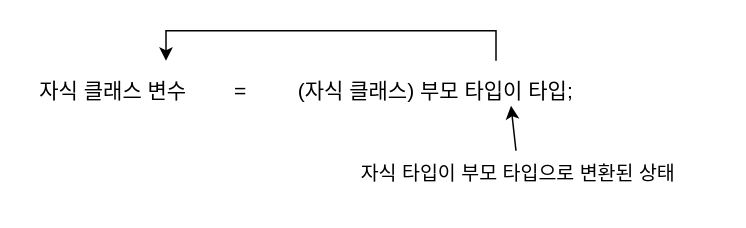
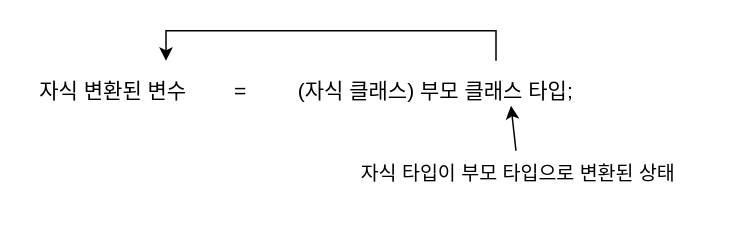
node "자식 클래스 변수": label "자식 클래스 변수" -> "자식 변환된 변수"
node "(자식 클래스) 부모 타입이 타입;": label "(자식 클래스) 부모 타입이 타입;" -> "(자식 클래스) 부모 클래스 타입;"
